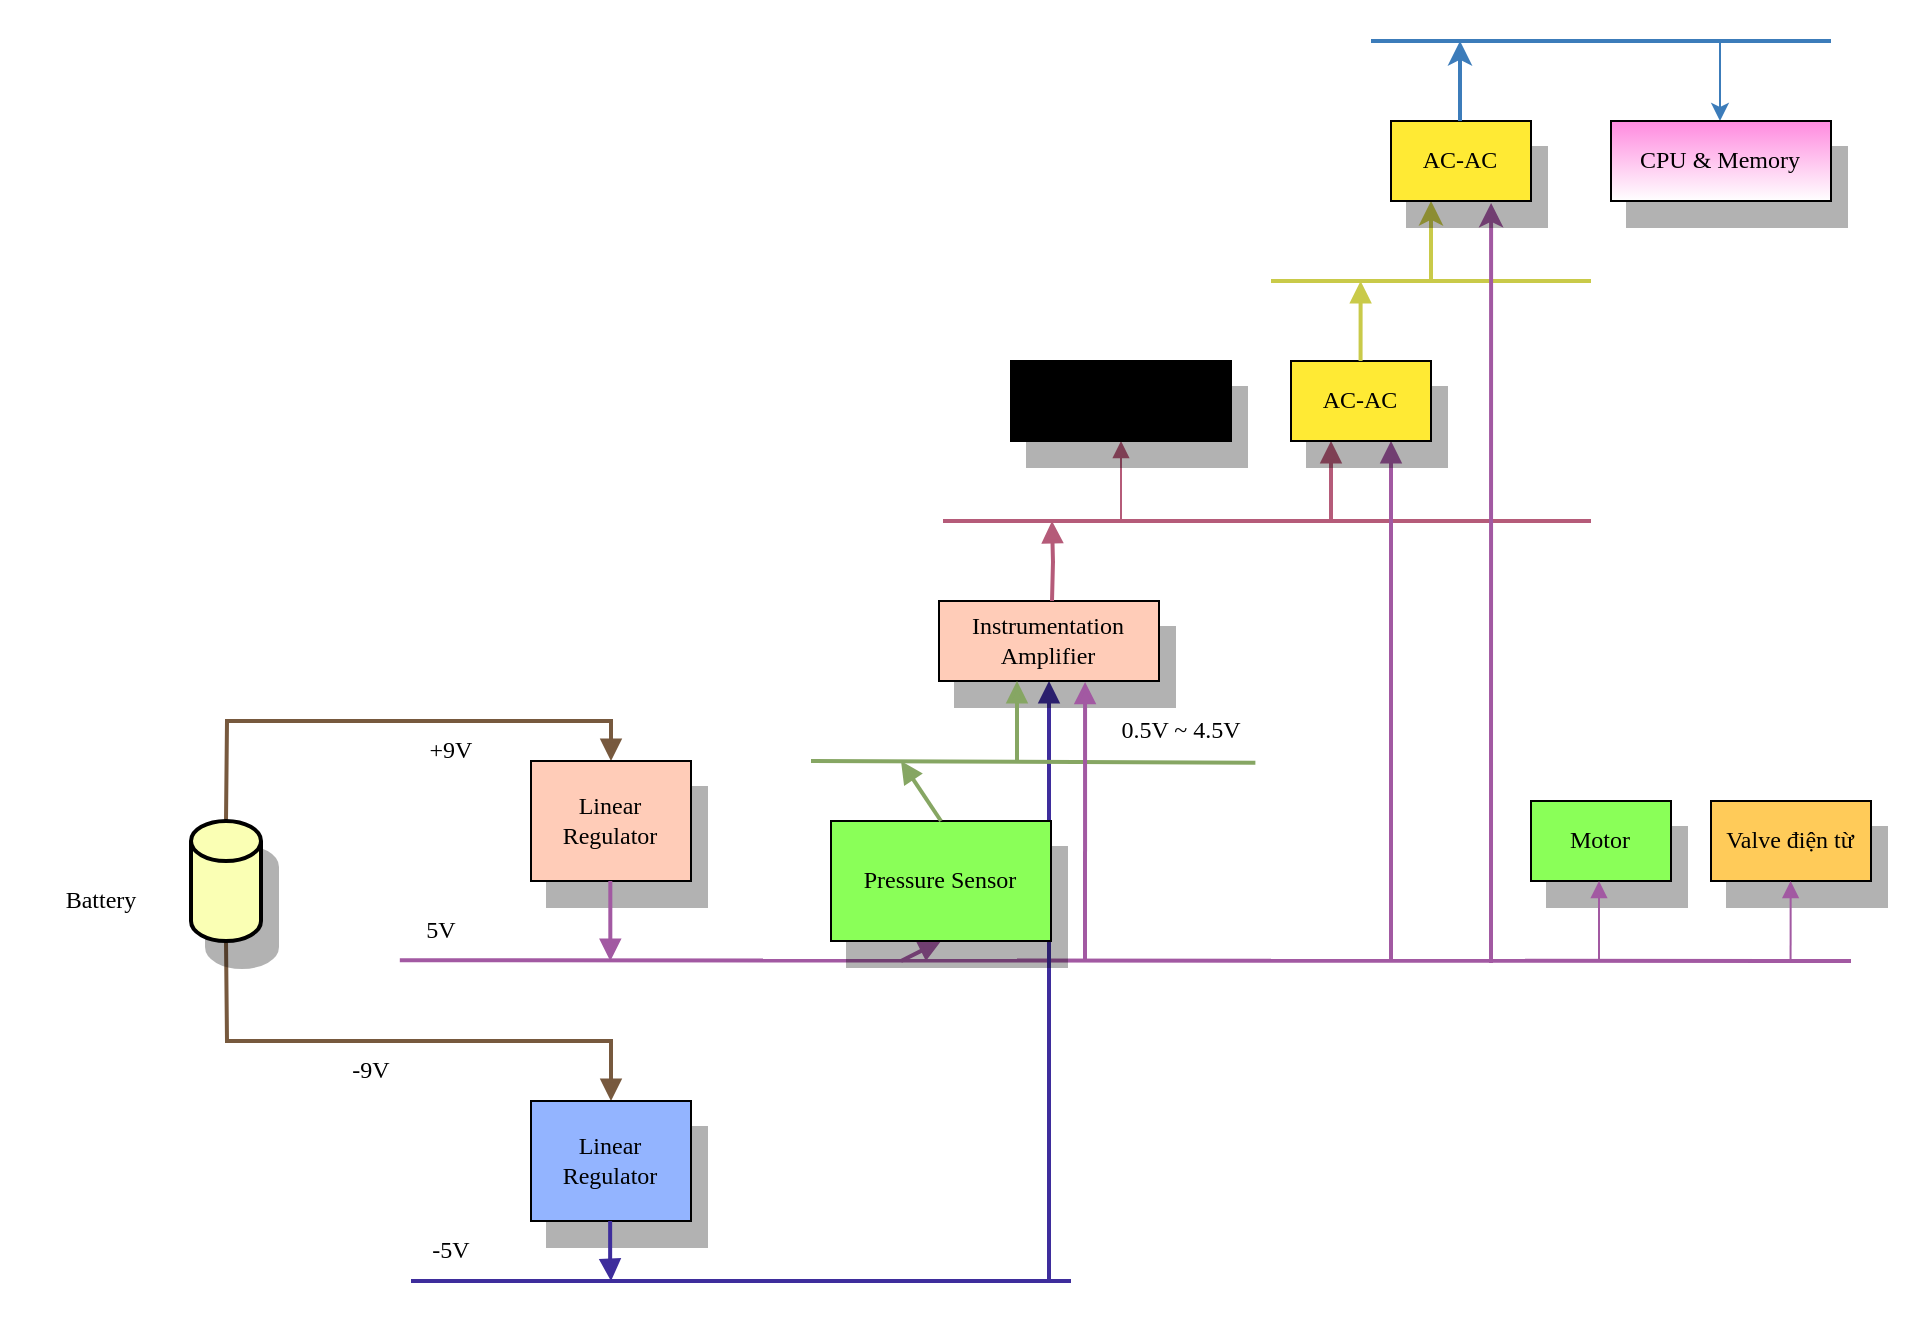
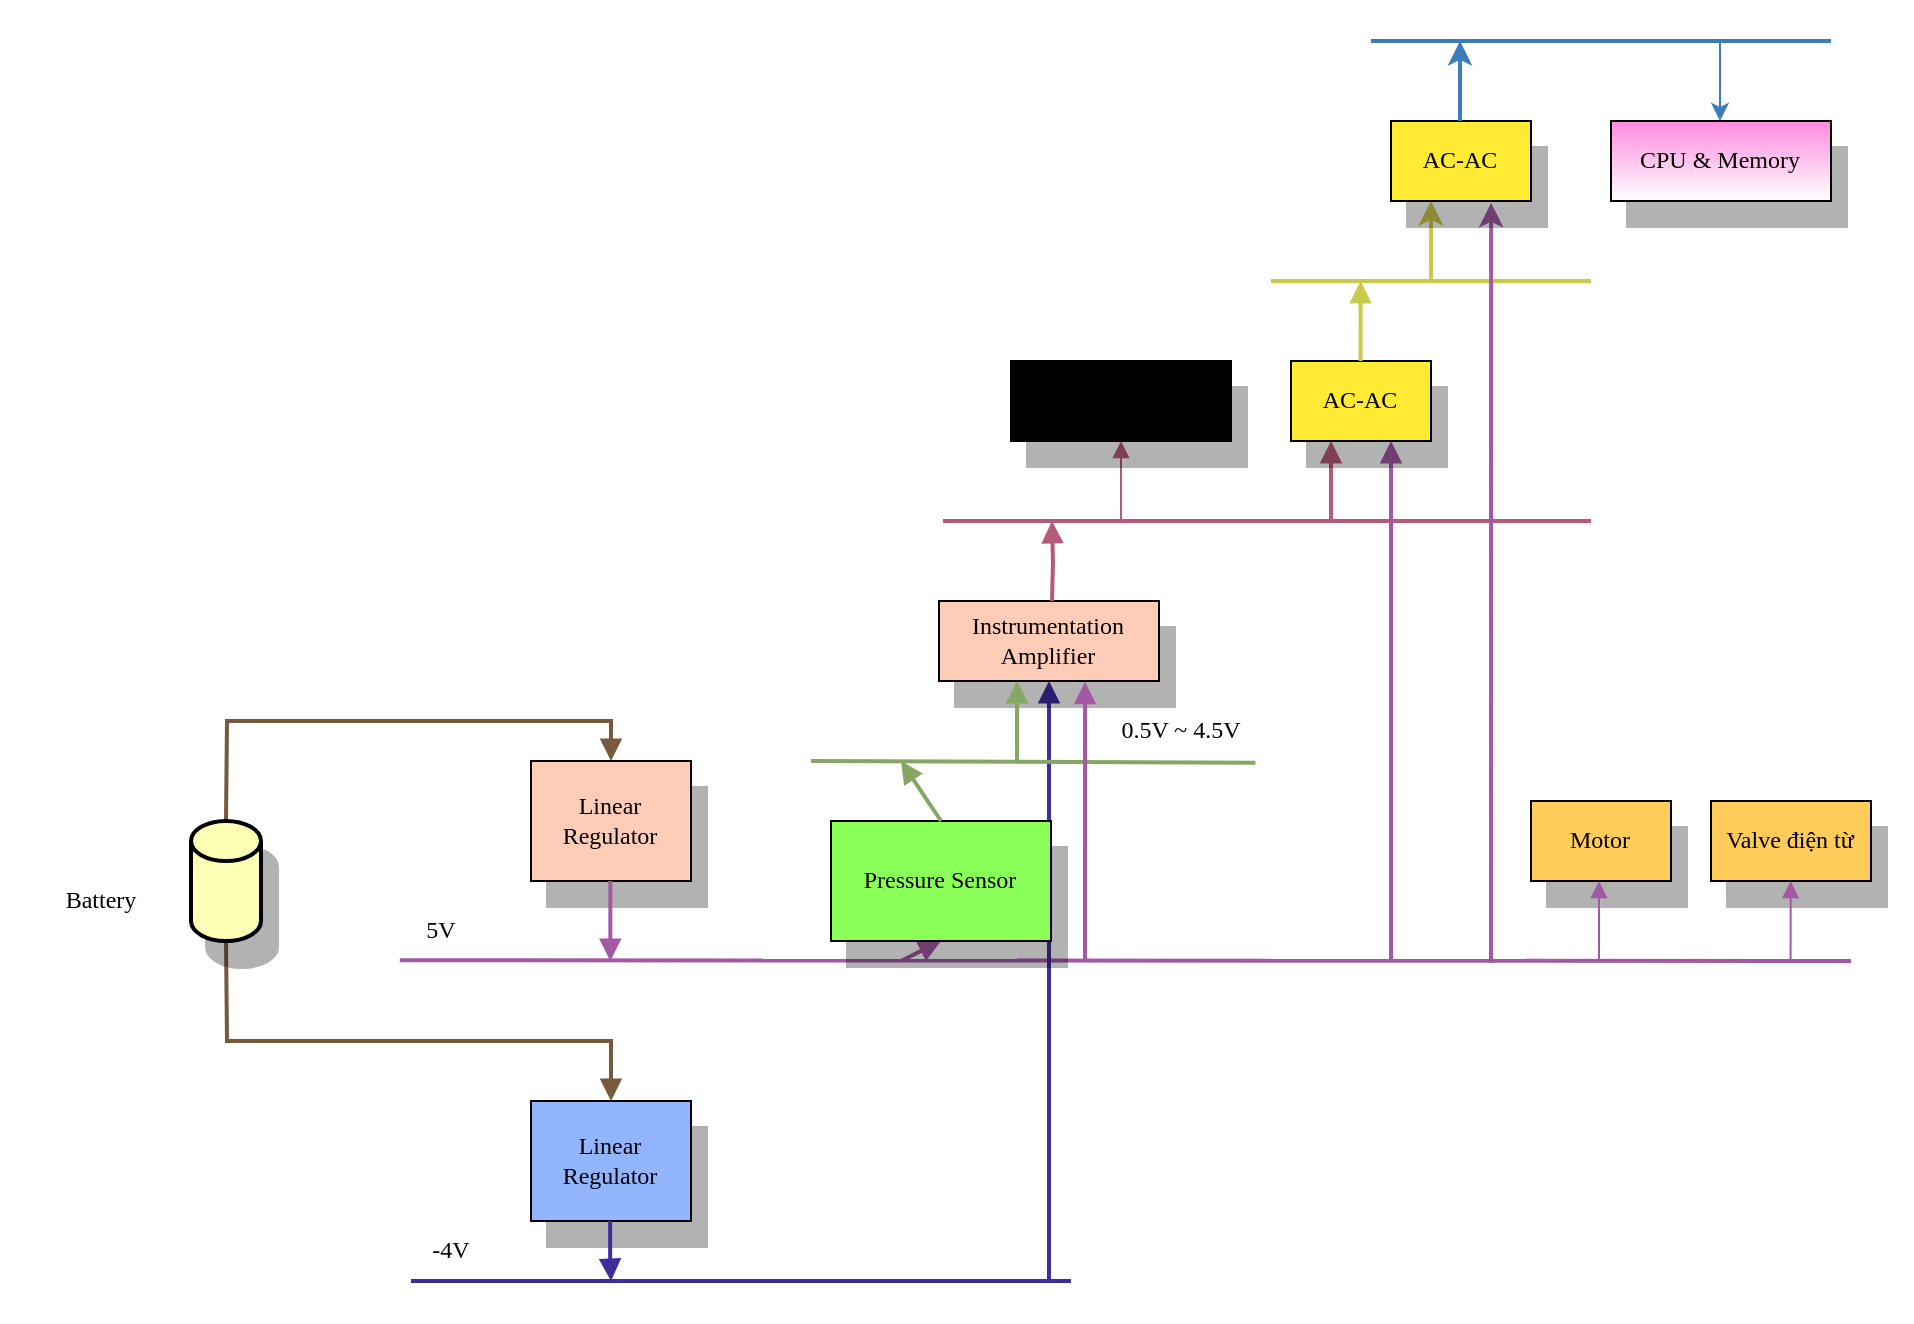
node "+9V": removed
node "Motor": fillcolor #8aff58 -> #ffcb59
node "-9V": removed
node "-5V": label "-5V" -> "-4V"
